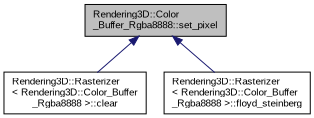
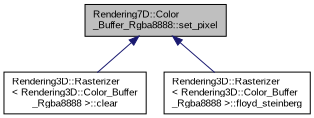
node "Rendering3D::Color _Buffer_Rgba8888::set_pixel": label "Rendering3D::Color _Buffer_Rgba8888::set_pixel" -> "Rendering7D::Color _Buffer_Rgba8888::set_pixel"
